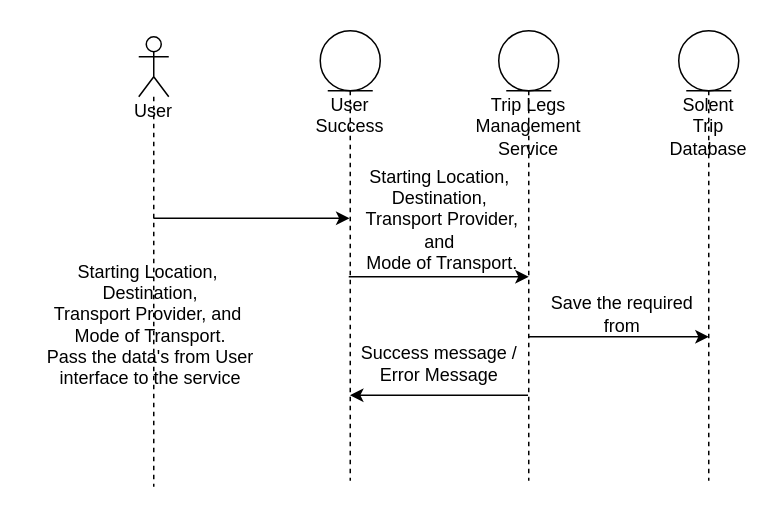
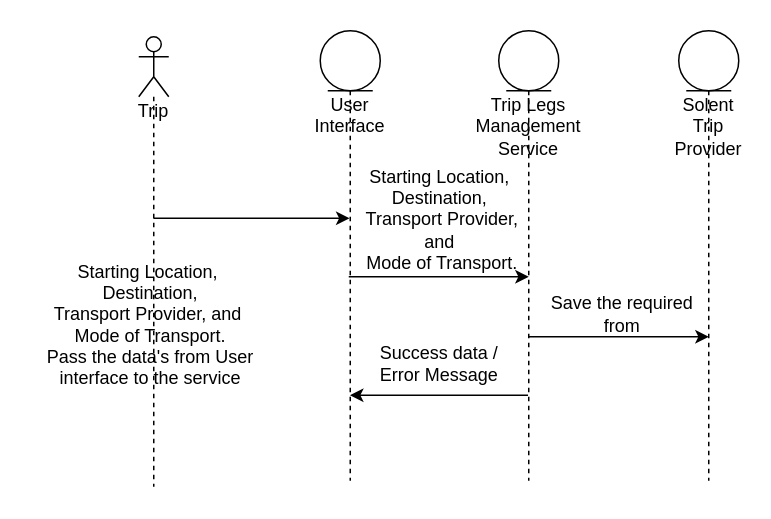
node "User": label "User" -> "Trip"
node "User Success": label "User Success" -> "User Interface"
node "Solent Trip Database": label "Solent Trip Database" -> "Solent Trip Provider"
node "Success message / Error Message": label "Success message / Error Message" -> "Success data / Error Message"
